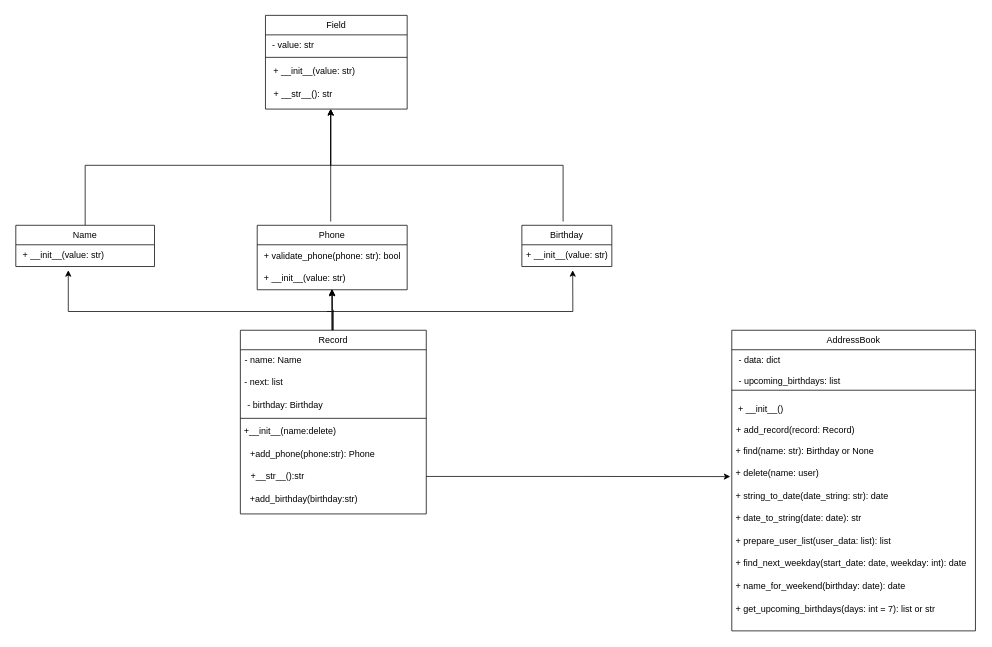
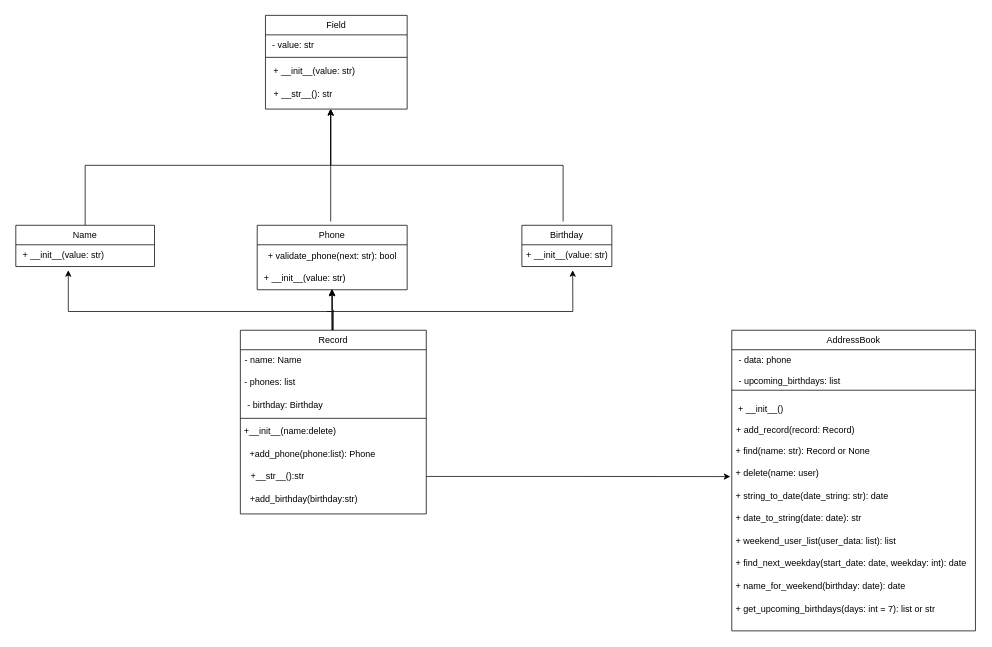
node "+ validate_phone(phone: str): bool": label "+ validate_phone(phone: str): bool" -> "+ validate_phone(next: str): bool"
node "- data: dict - upcoming_birthdays: list": label "- data: dict - upcoming_birthdays: list" -> "- data: phone - upcoming_birthdays: list"
node "- next: list": label "- next: list" -> "- phones: list"
node "+ find(name: str): Birthday or None": label "+ find(name: str): Birthday or None" -> "+ find(name: str): Record or None"
node "+add_phone(phone:str): Phone": label "+add_phone(phone:str): Phone" -> "+add_phone(phone:list): Phone"
node "+ prepare_user_list(user_data: list): list": label "+ prepare_user_list(user_data: list): list" -> "+ weekend_user_list(user_data: list): list"
